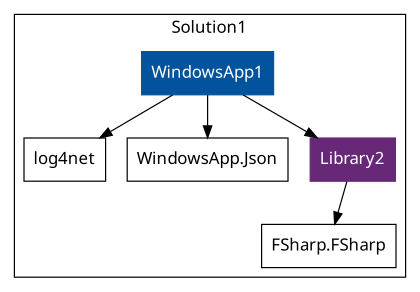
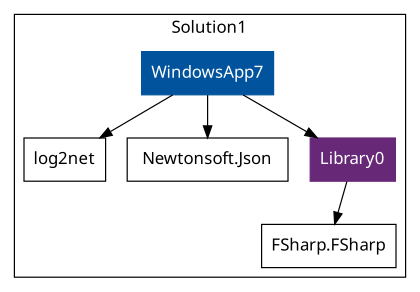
node "WindowsApp1": label "WindowsApp1" -> "WindowsApp7"
node "log4net": label "log4net" -> "log2net"
node "WindowsApp.Json": label "WindowsApp.Json" -> "Newtonsoft.Json"
node "Library2": label "Library2" -> "Library0"
